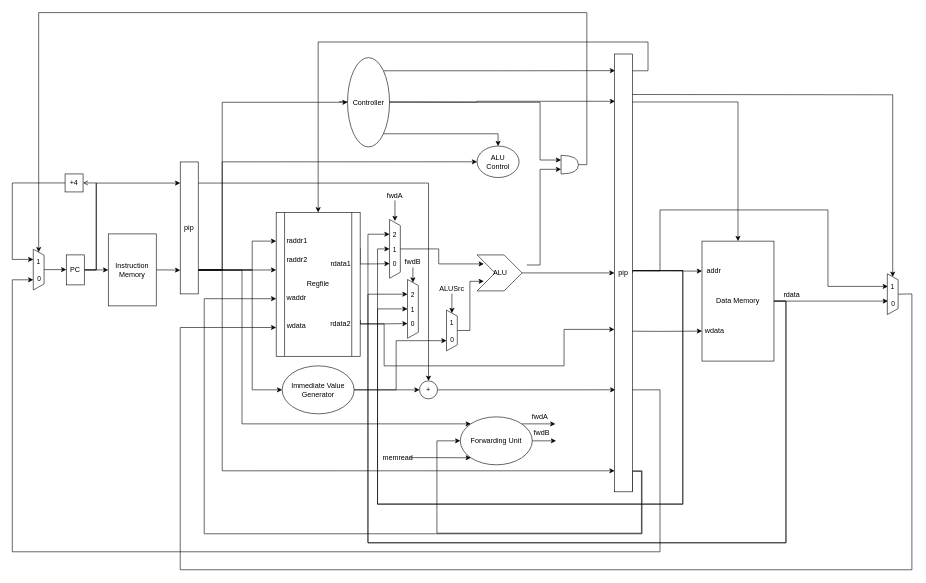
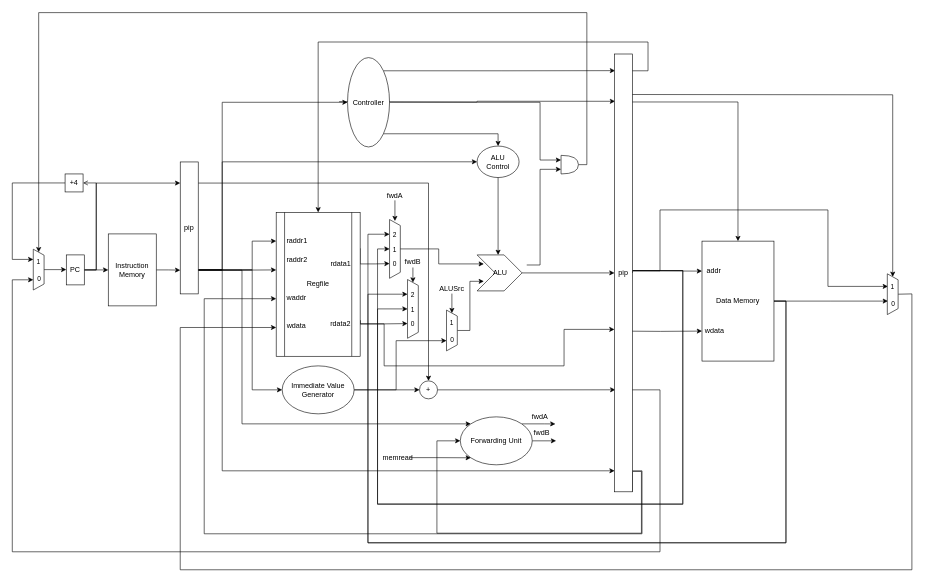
edge "ALU Control" -> "ALU": added
node "rdata": removed
